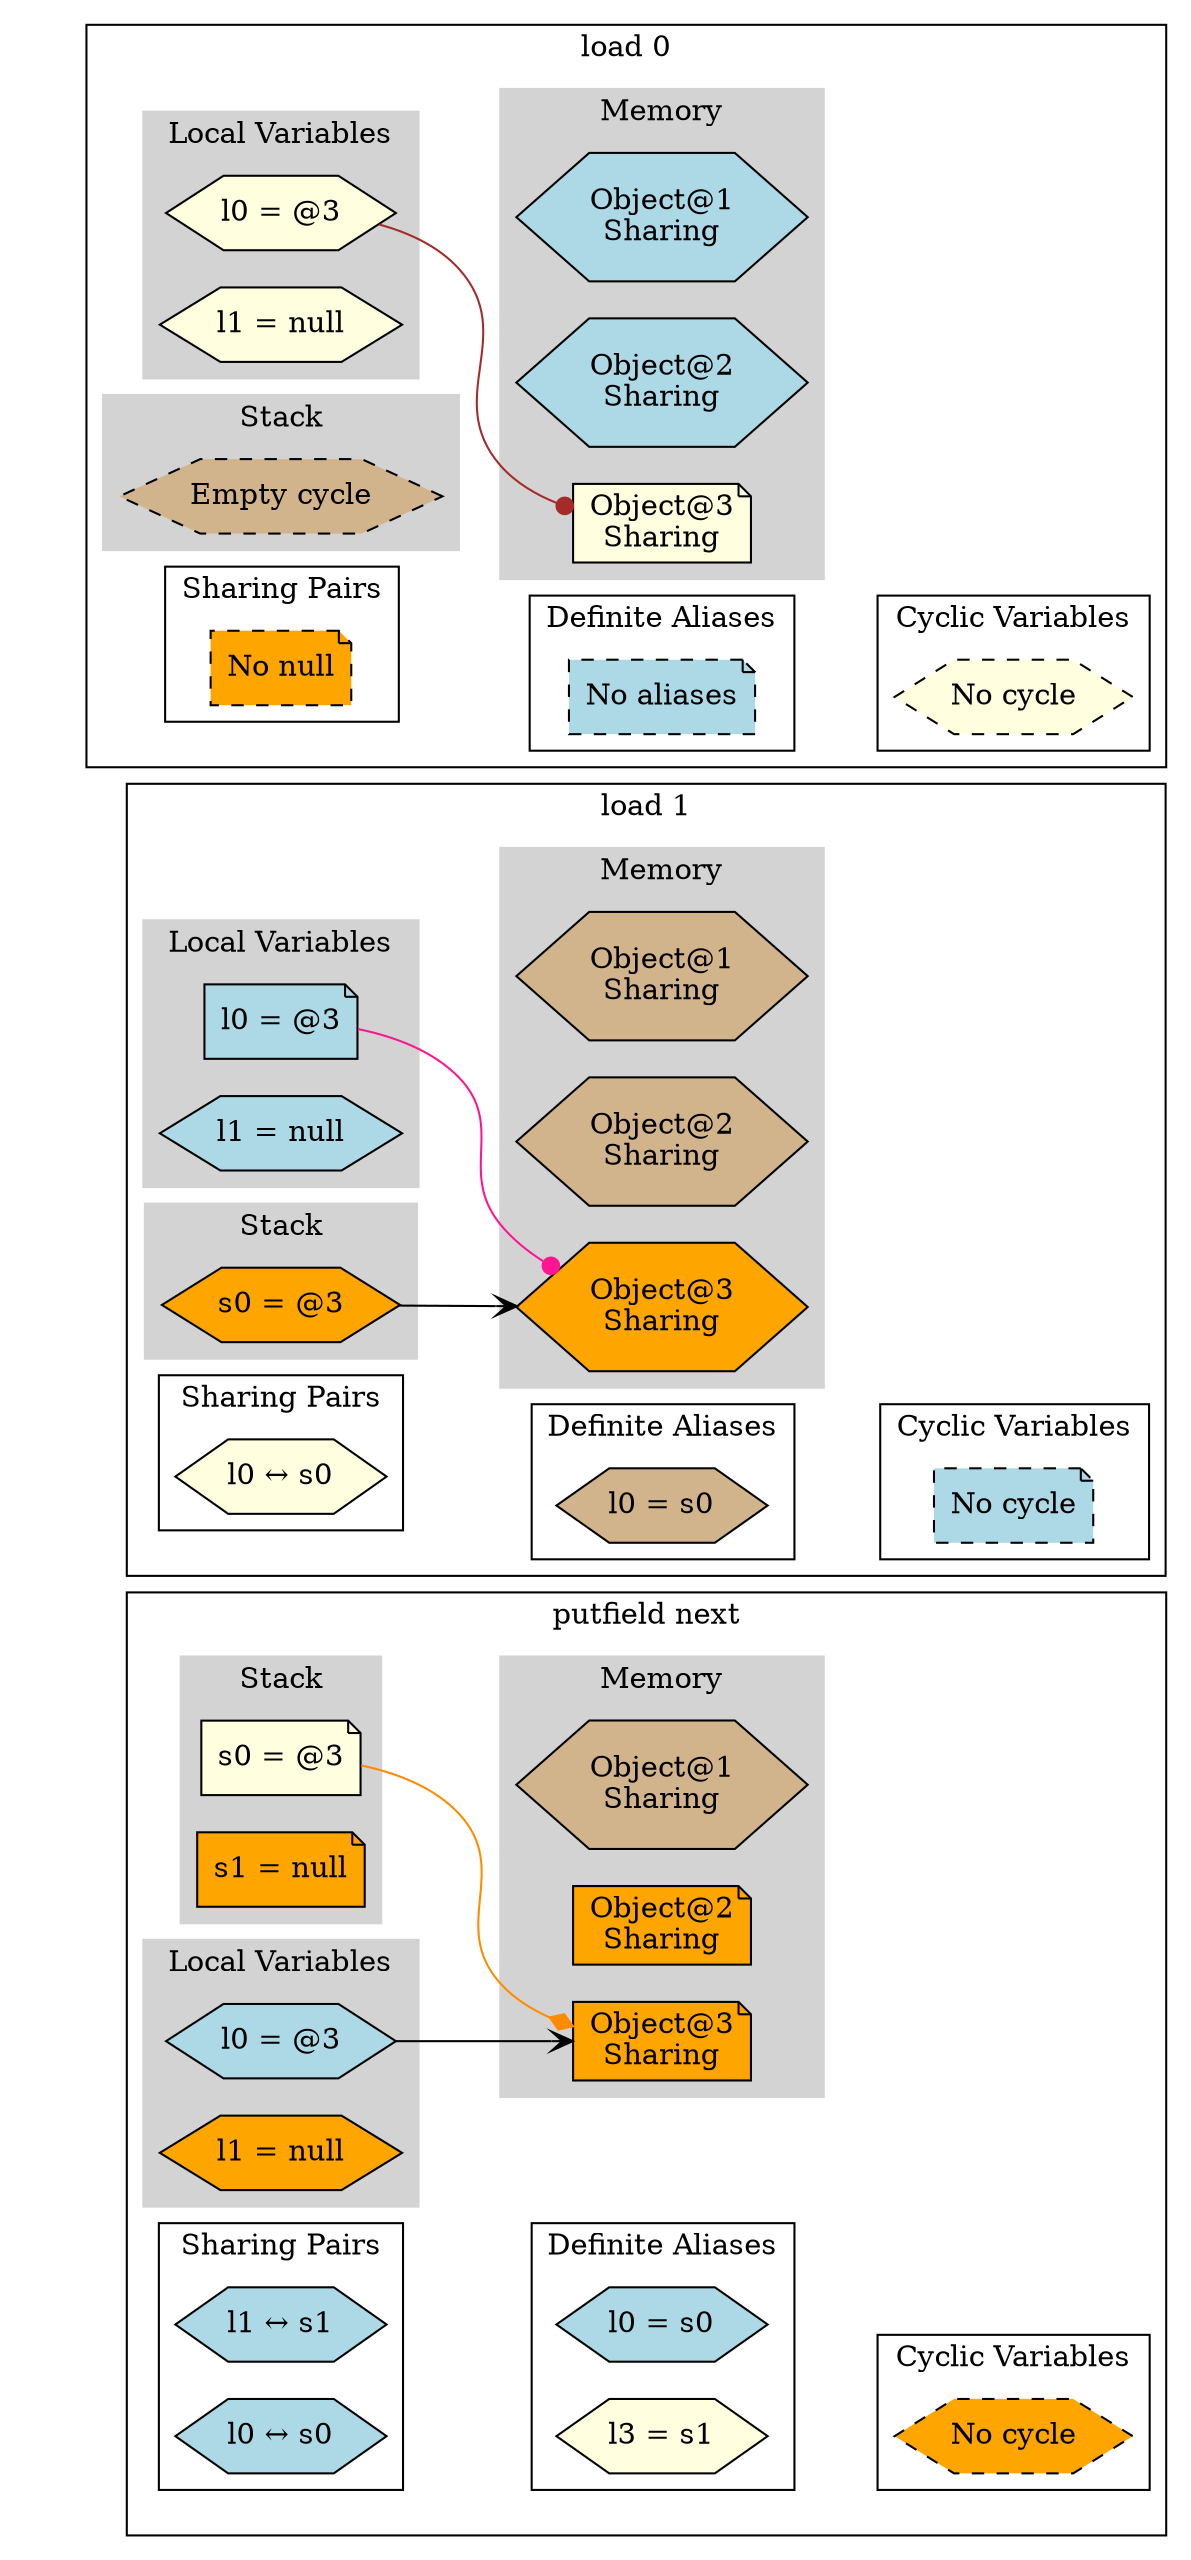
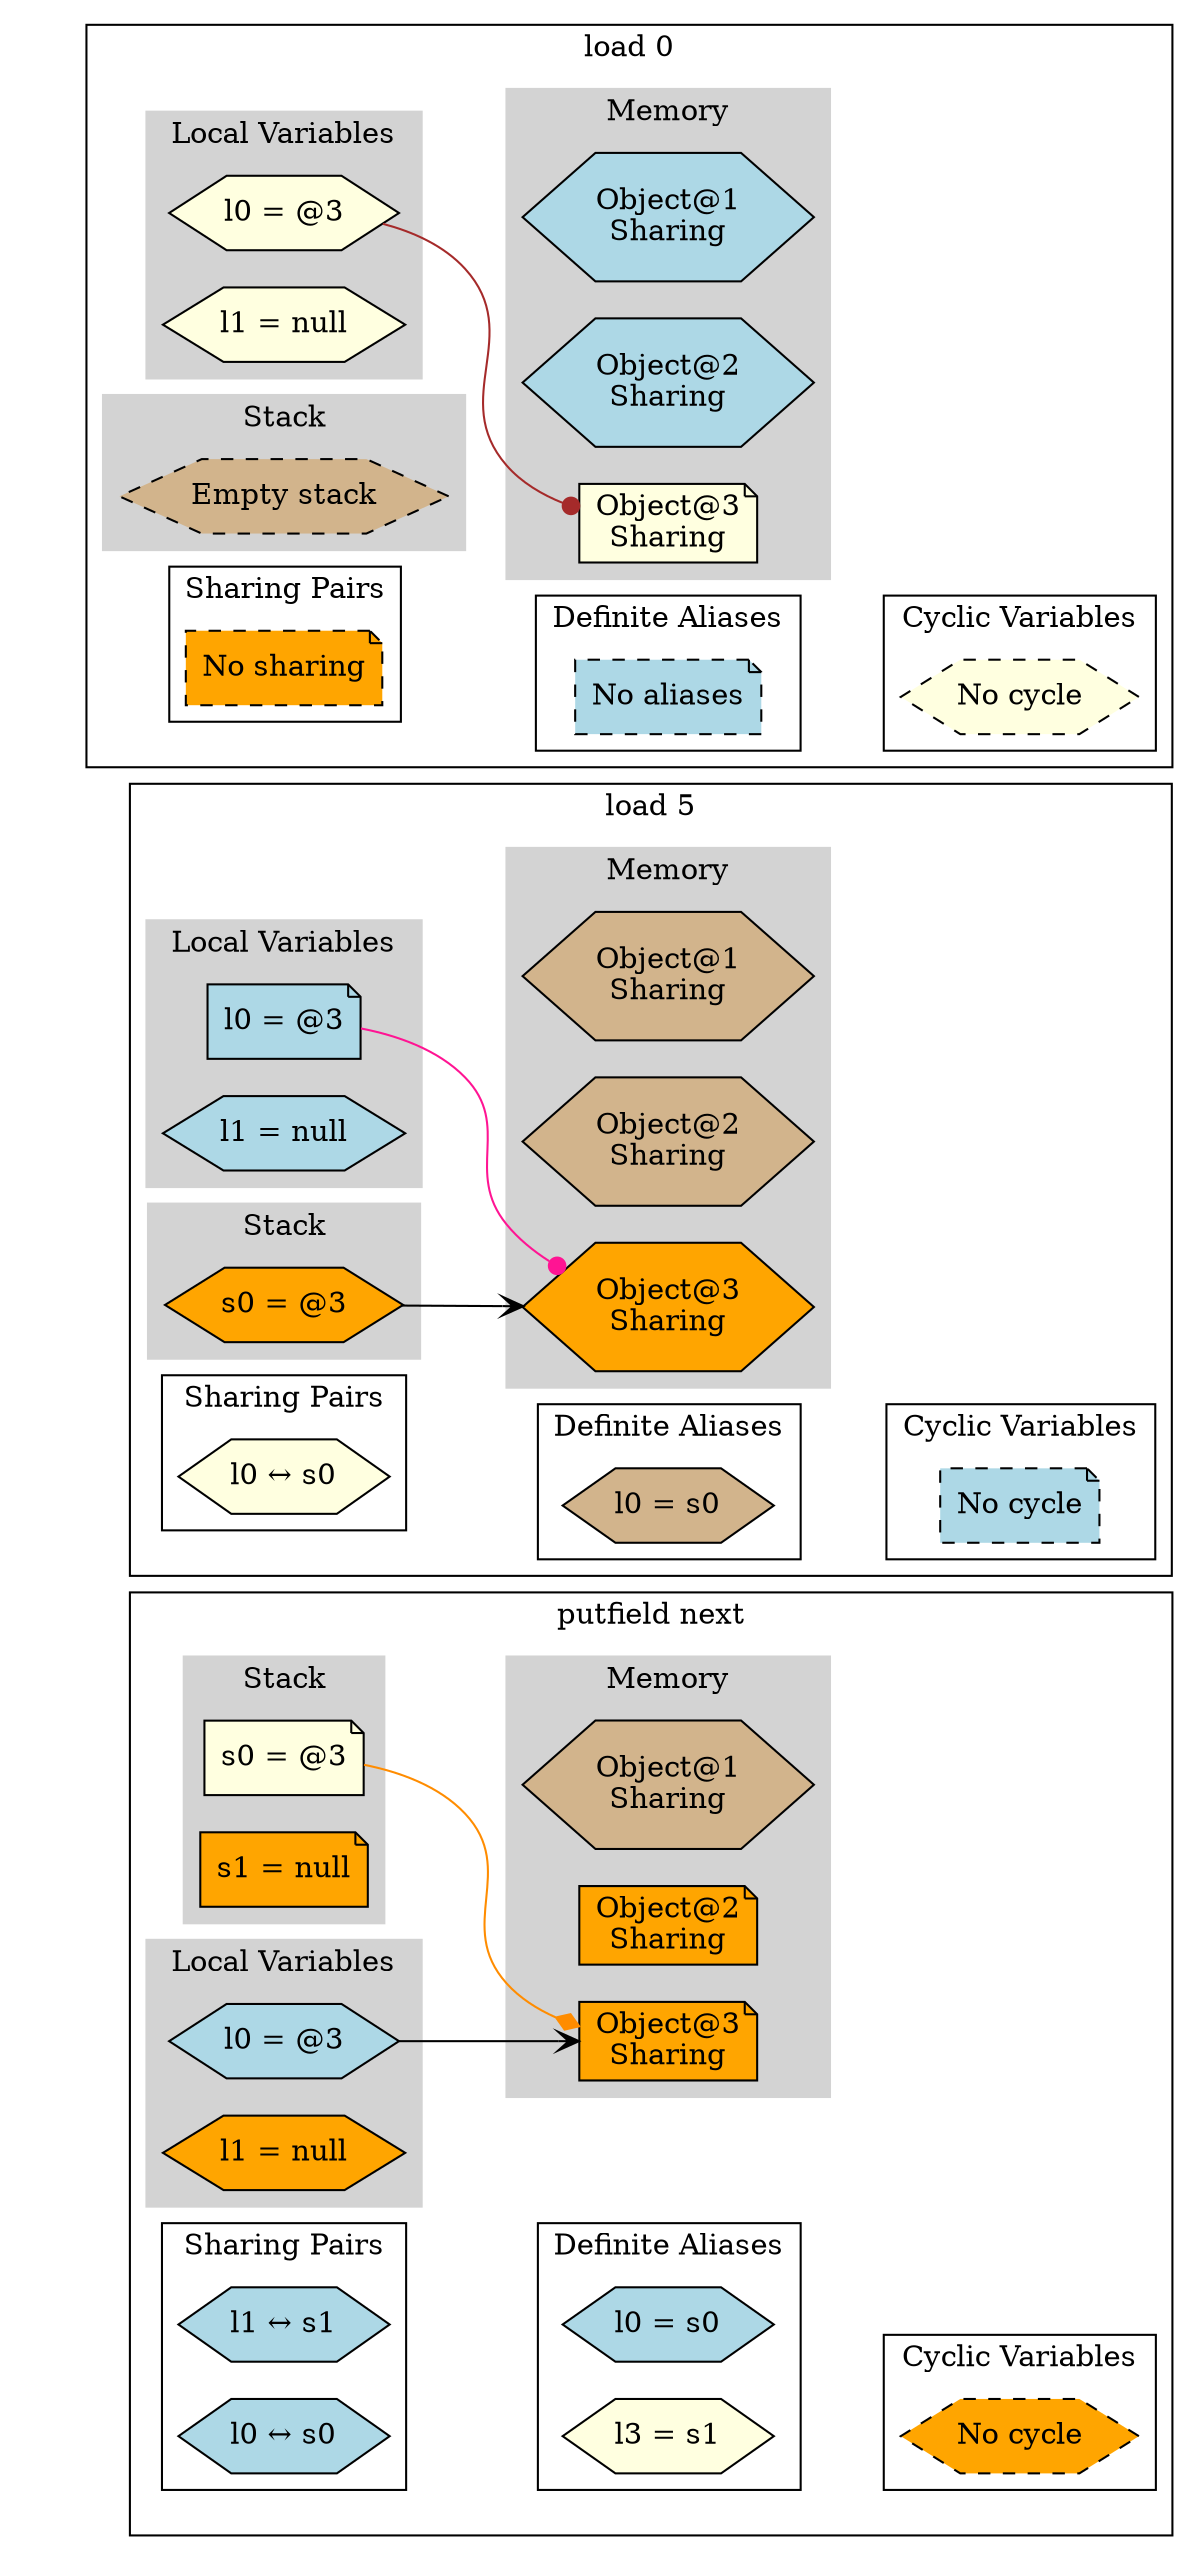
node "Empty cycle": label "Empty cycle" -> "Empty stack"
node "No null": label "No null" -> "No sharing"
cluster "load 1": label "load 1" -> "load 5"
